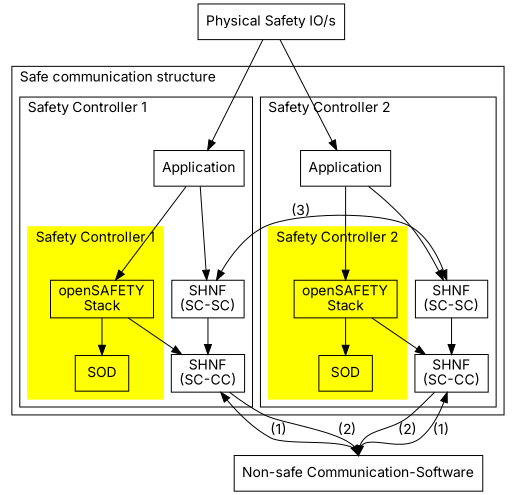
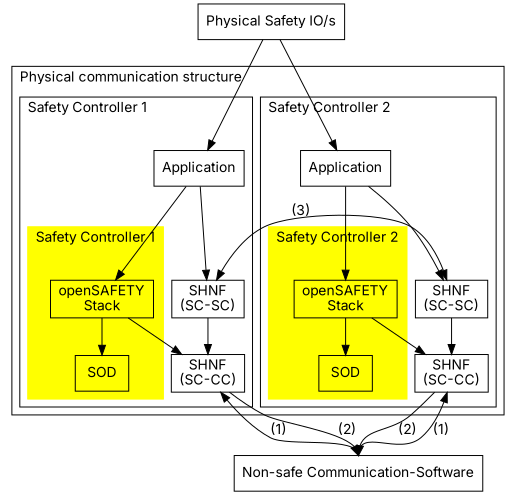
cluster "Safe communication structure": label "Safe communication structure" -> "Physical communication structure"
